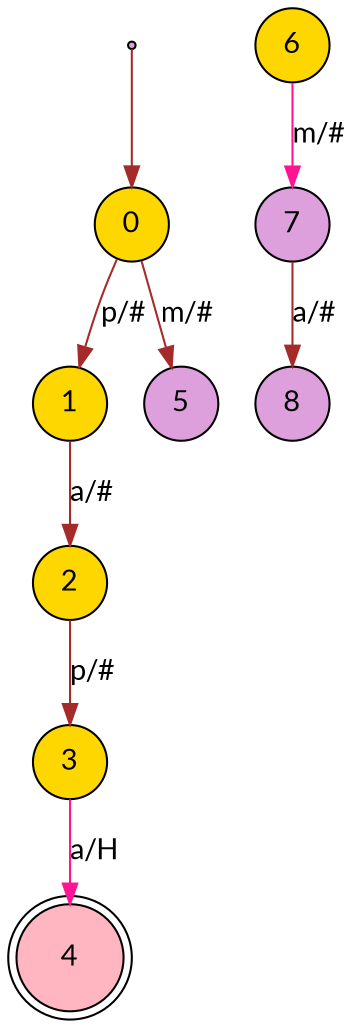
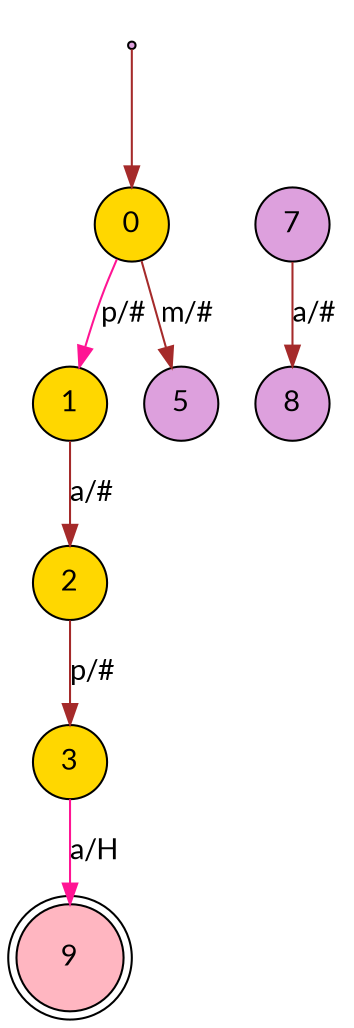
node "6": removed
edge "0" -> "1": color brown -> deeppink
node "4": label "4" -> "9"
